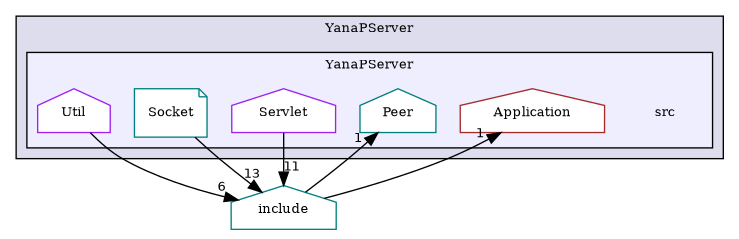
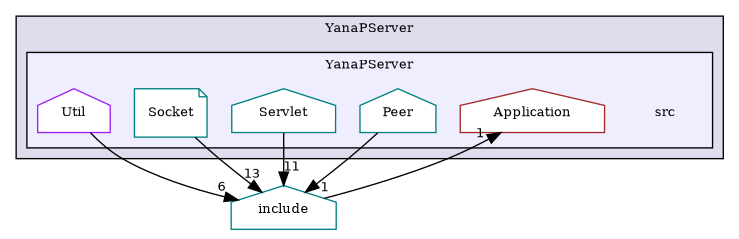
node "Servlet": color purple -> teal
edge "include" -> "Peer": reversed
